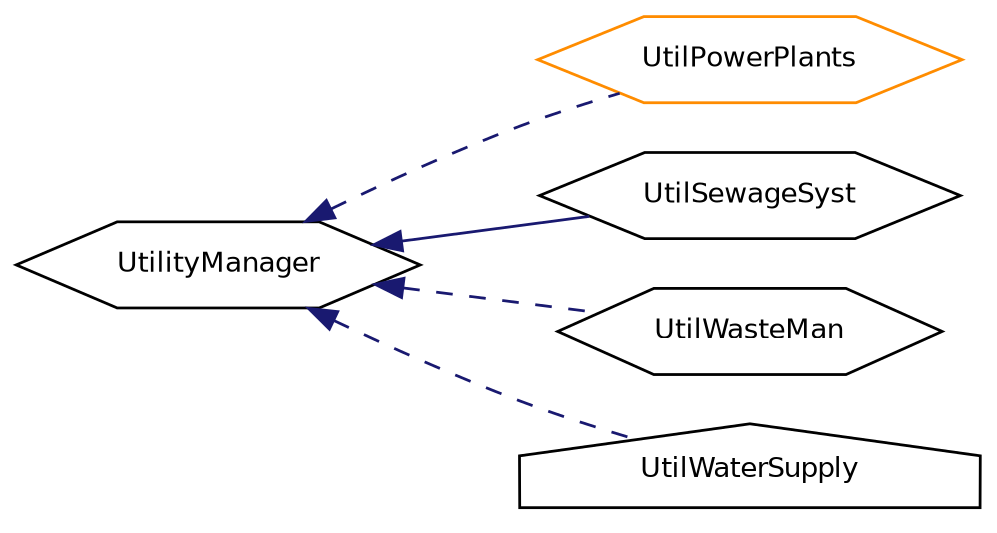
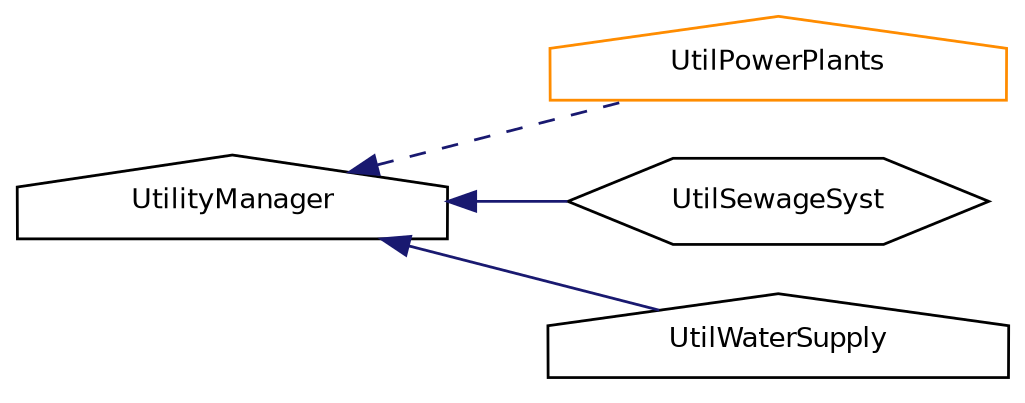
node "UtilPowerPlants": shape hexagon -> house
node "UtilityManager": shape hexagon -> house
node "UtilWasteMan": removed
edge "UtilWaterSupply" -> "UtilityManager": style dashed -> solid
